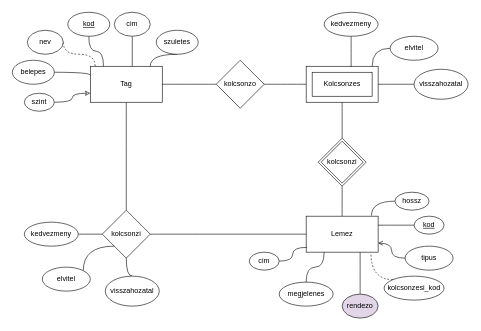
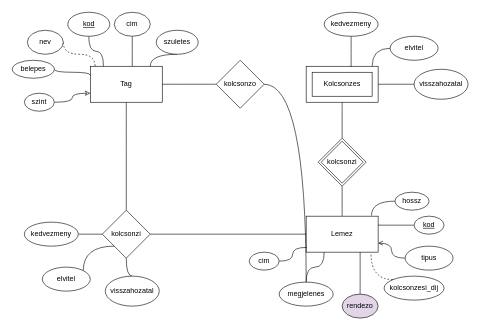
node "belepes": size 42x24 -> 42x18
edge "kolcsonzo" -- "Kolcsonzes": now "kolcsonzo" -- "megjelenes"
node "kolcsonzesi_kod": label "kolcsonzesi_kod" -> "kolcsonzesi_dij"
